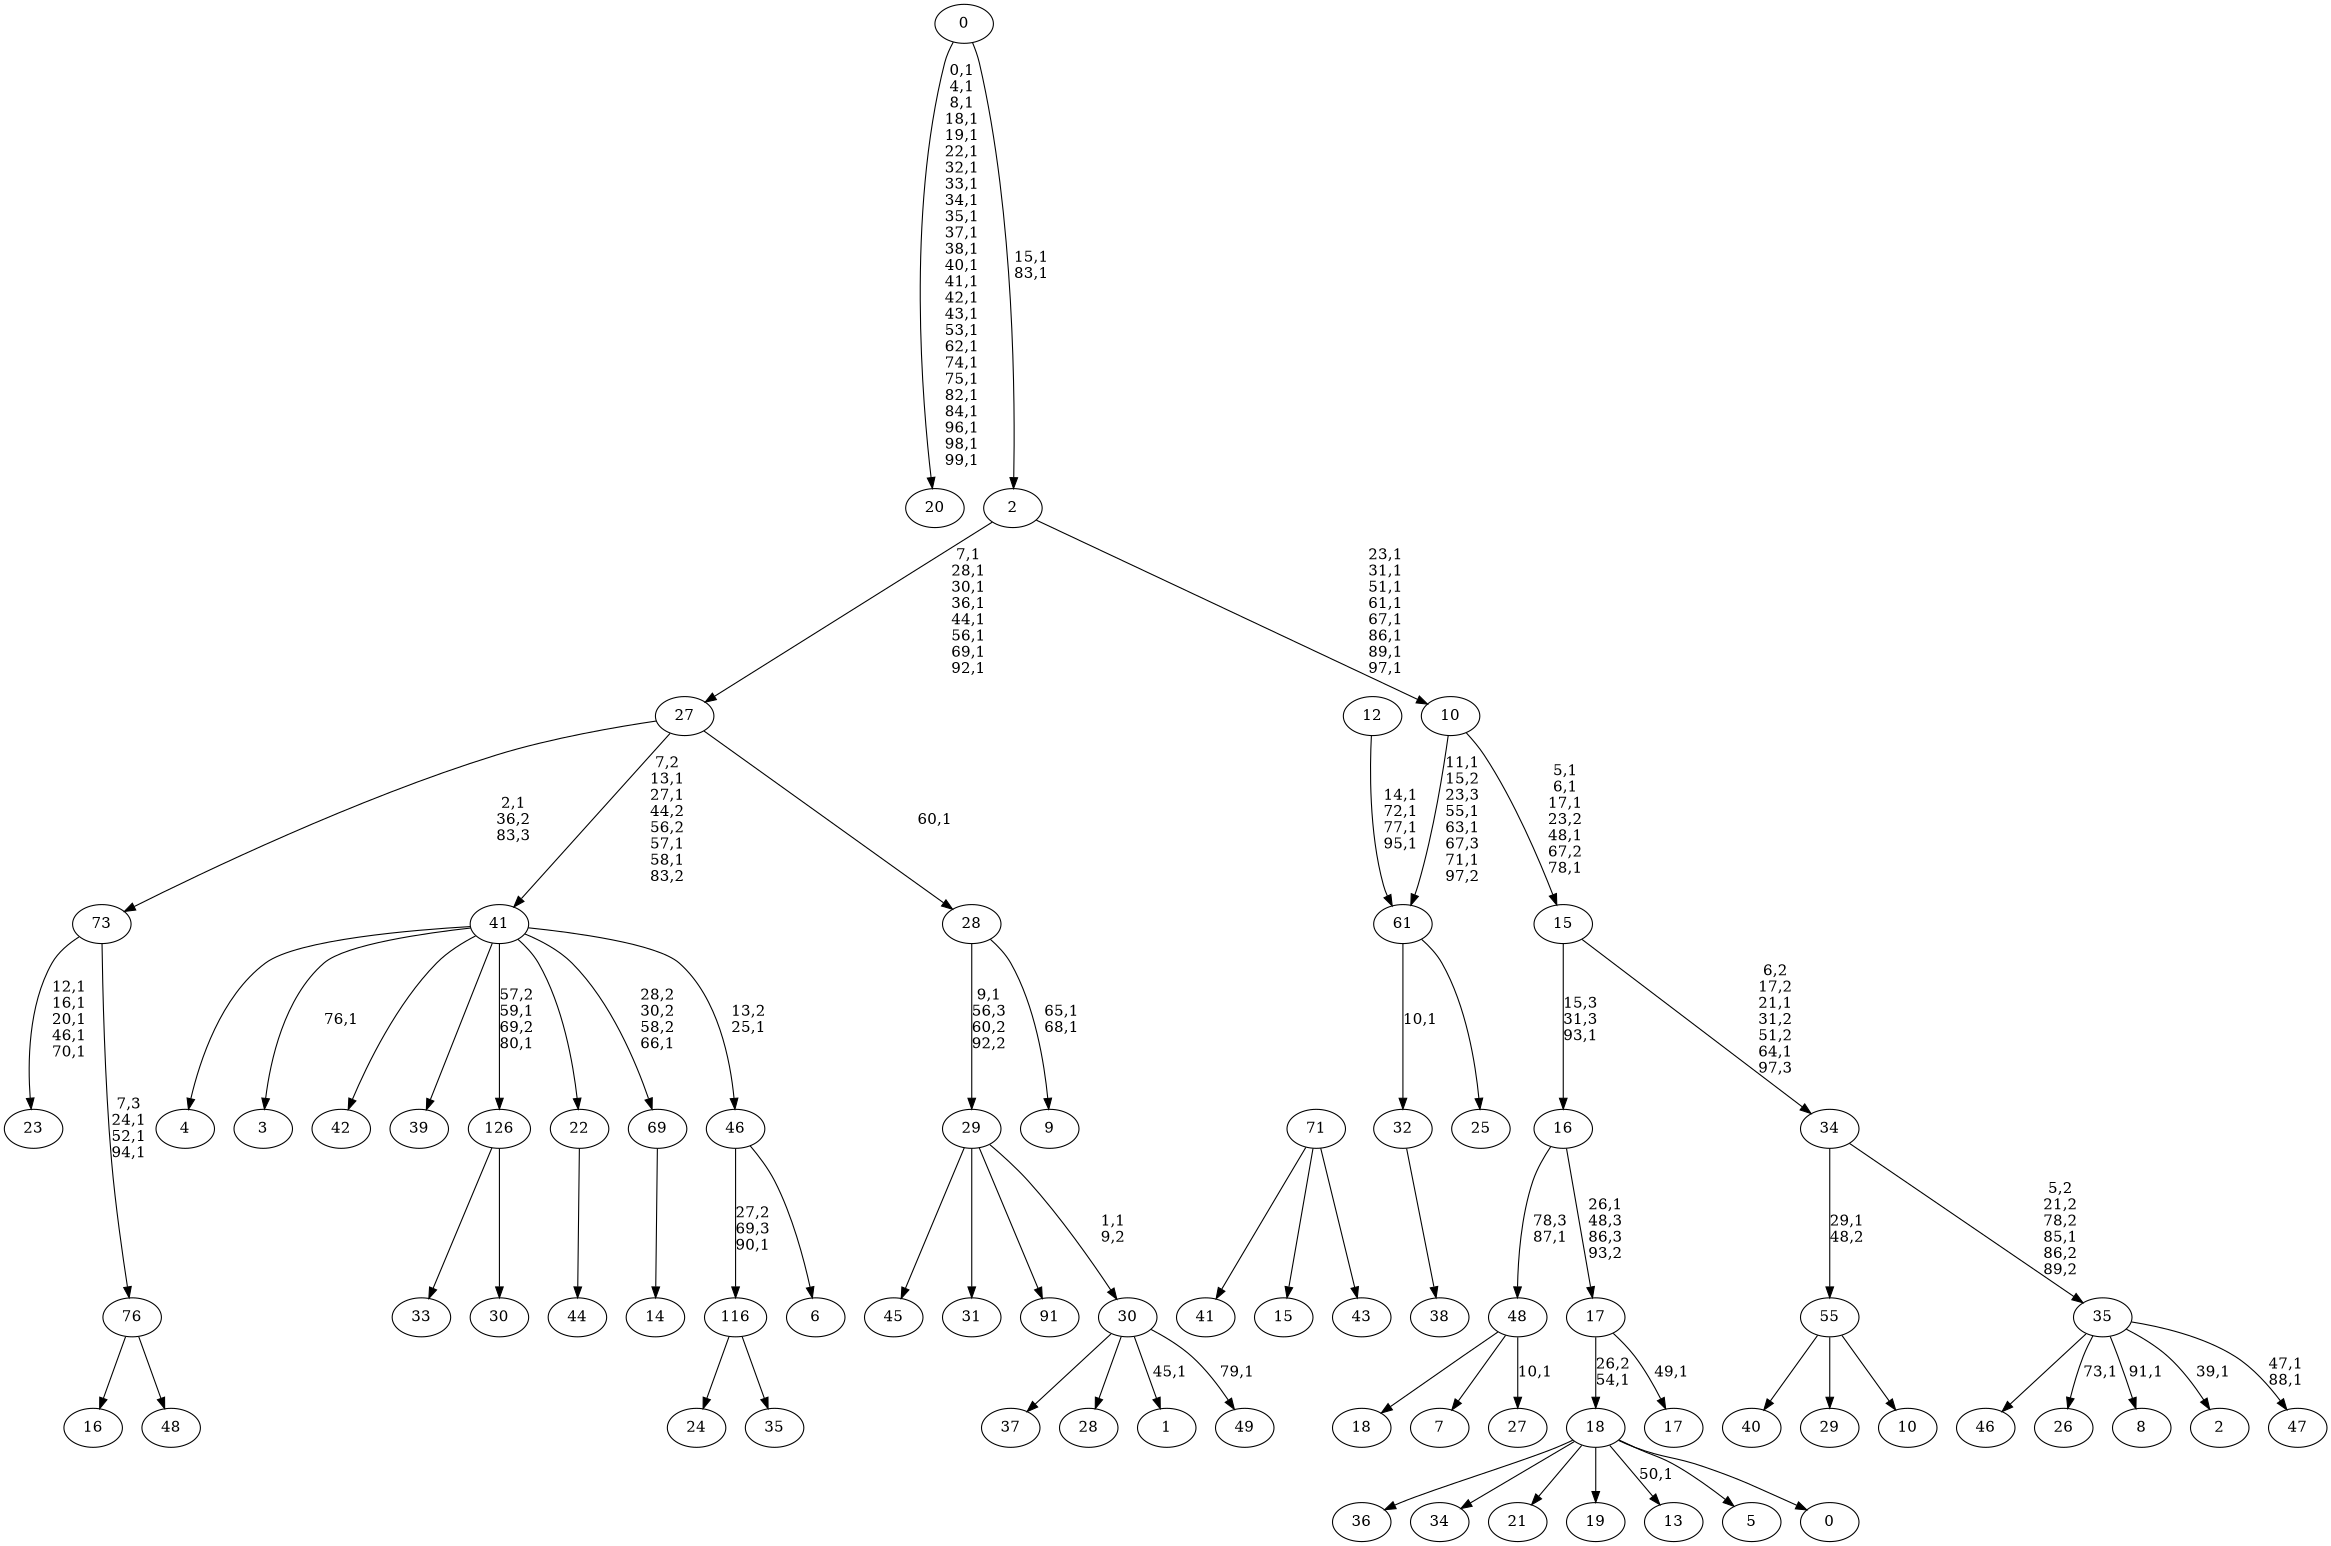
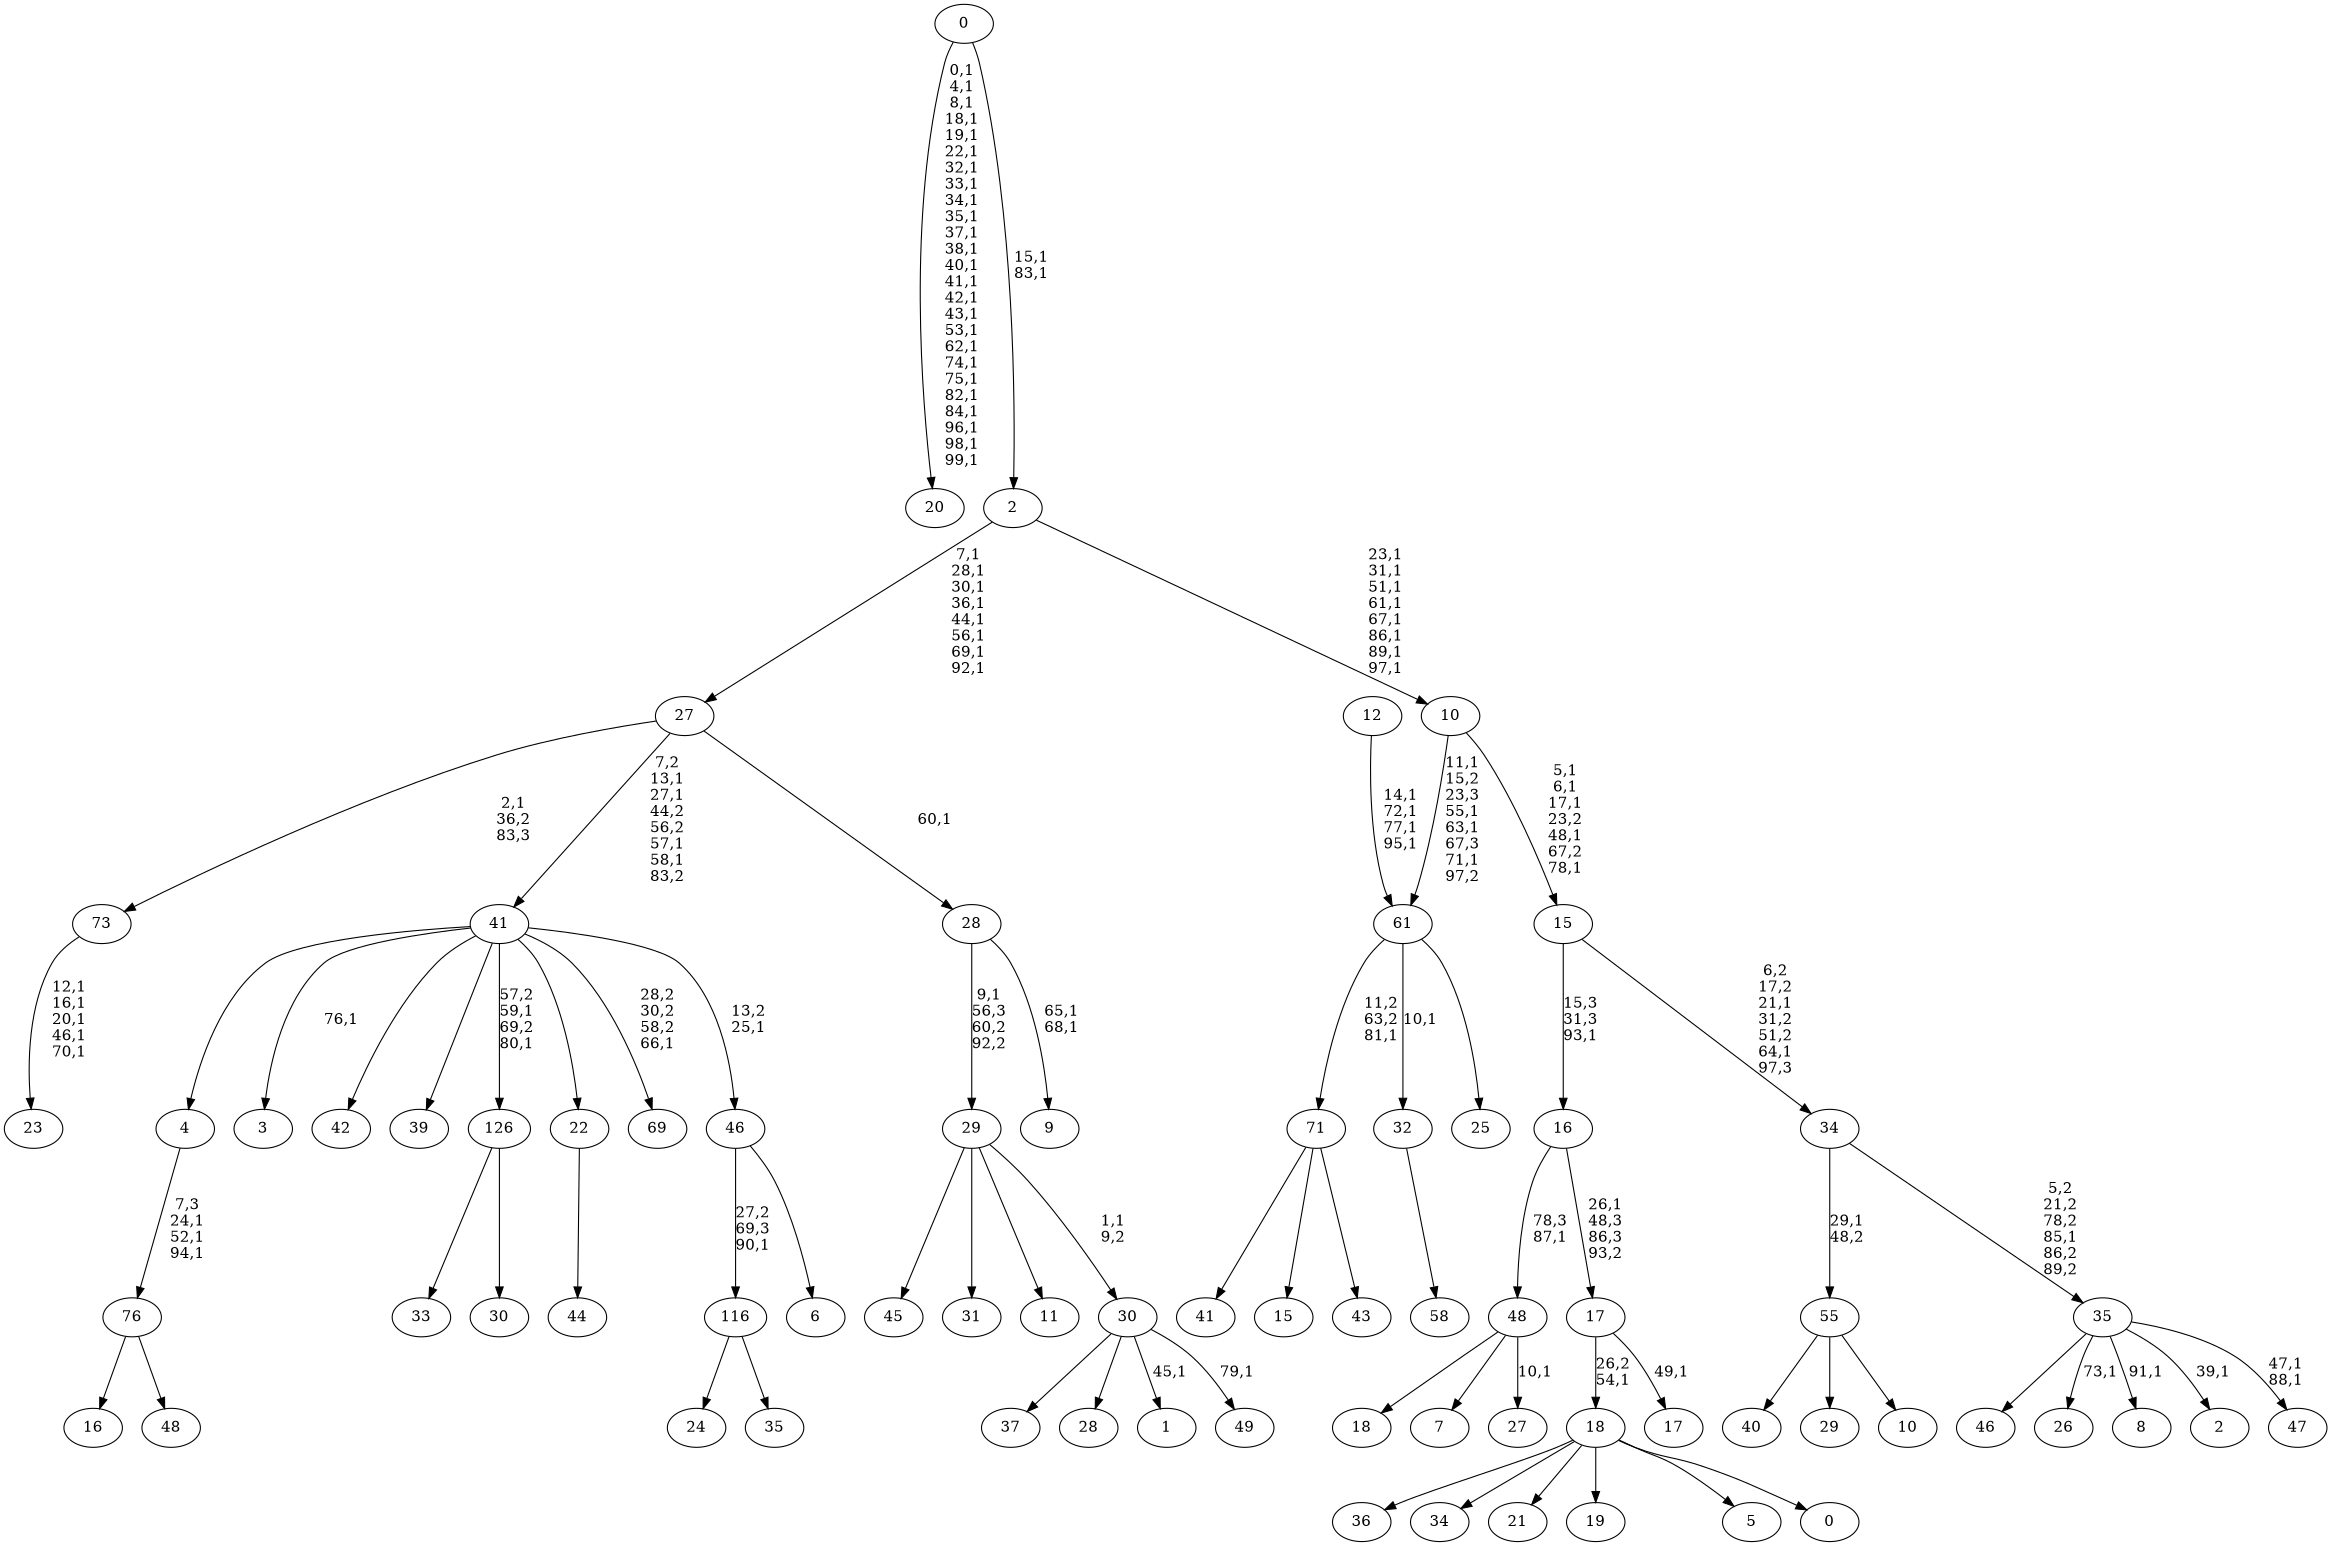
edge "61" -> "71": added, label "11,2 63,2 81,1"
edge "73" -> "76": now "4" -> "76"
node "14": removed
node "91": label "91" -> "11"
node "38": label "38" -> "58"
node "13": removed
